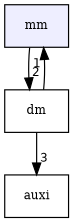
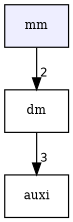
edge "dm" -> "mm": removed
